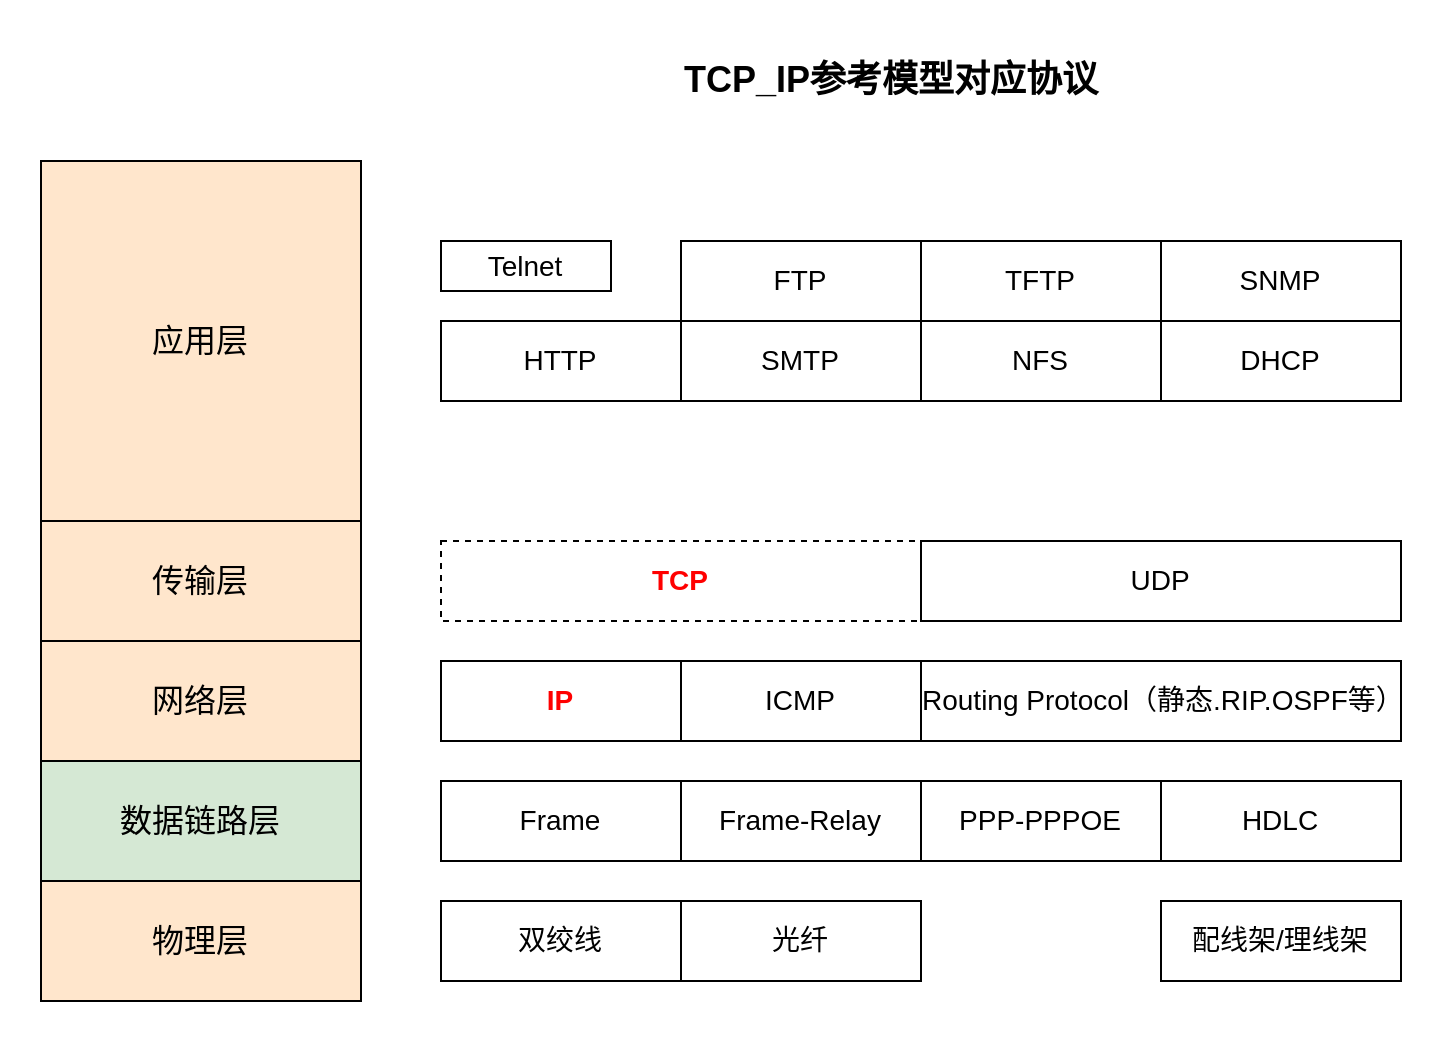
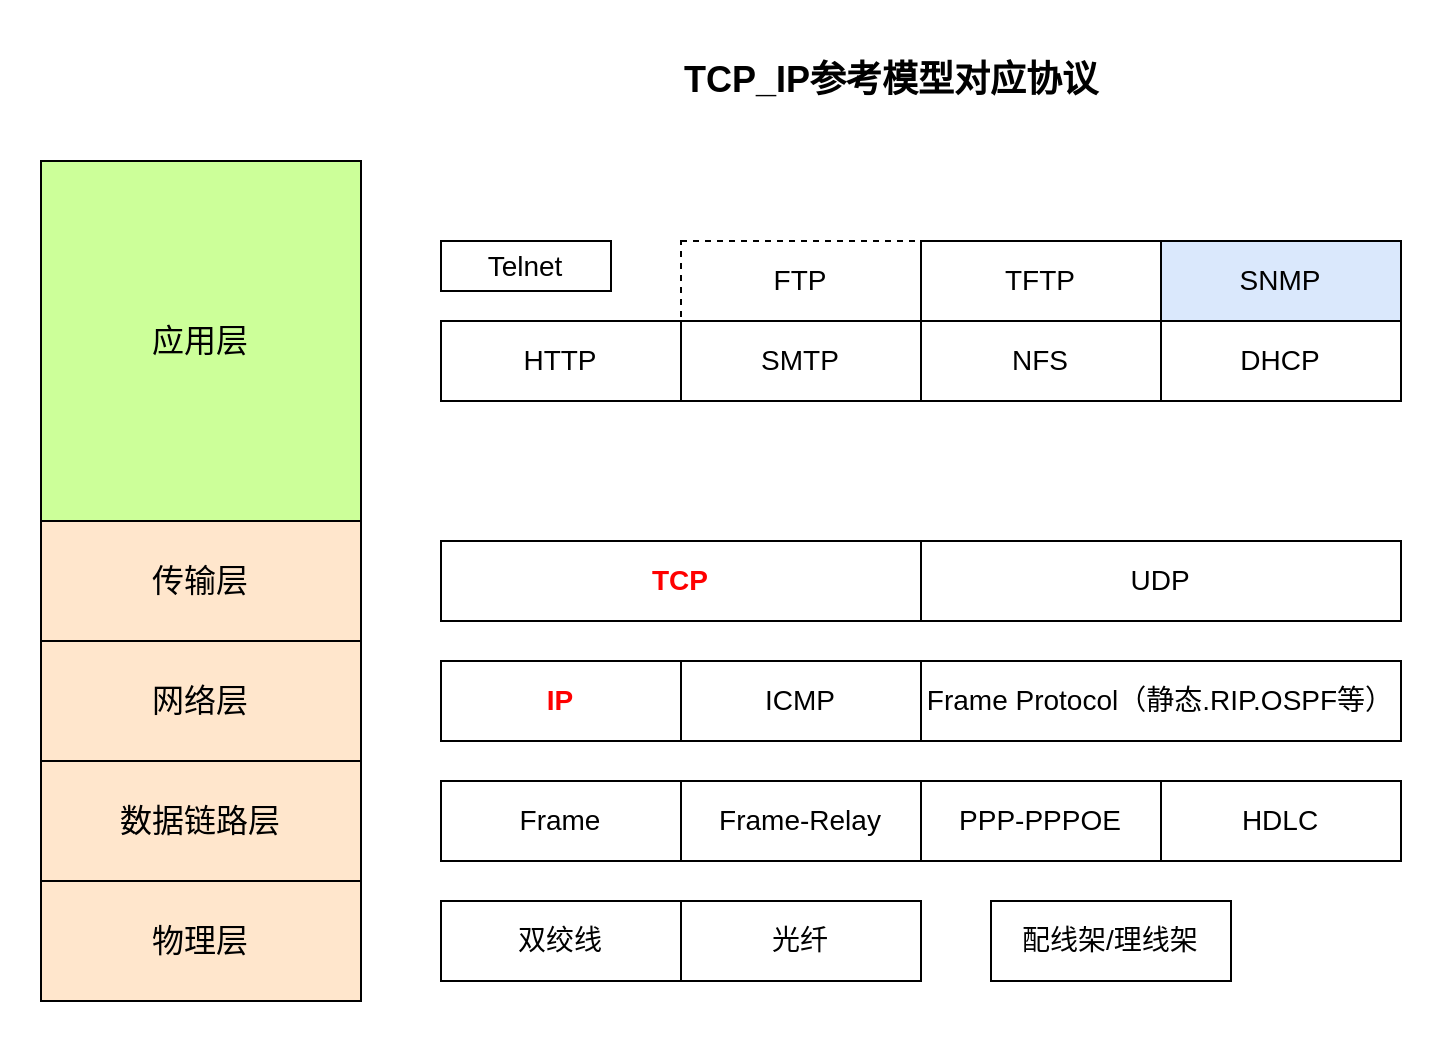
node "FTP": style solid -> dashed
node "SNMP": fillcolor #ffffff -> #dae8fc
node "应用层": fillcolor #ffe6cc -> #ccff99
node "TCP": style dashed -> solid
node "Routing Protocol（静态.RIP.OSPF等）": label "Routing Protocol（静态.RIP.OSPF等）" -> "Frame Protocol（静态.RIP.OSPF等）"
node "数据链路层": fillcolor #d5e8d4 -> #ffe6cc
node "配线架/理线架": moved (1281, 941) -> (1111, 941)
